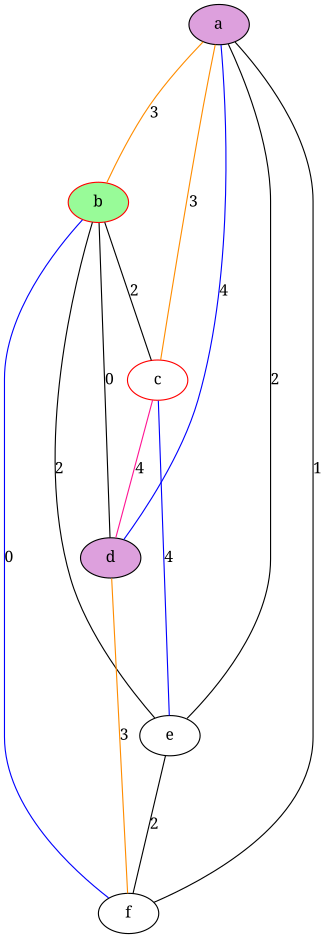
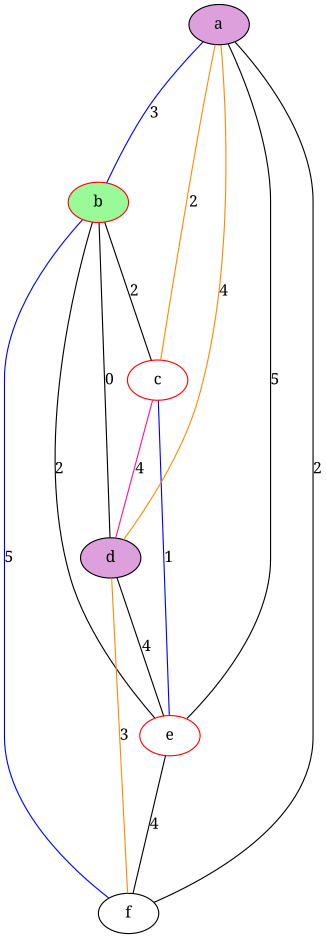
edge "a" -- "b": color darkorange -> blue
edge "a" -- "c": label "3" -> "2"
edge "a" -- "d": color blue -> darkorange
edge "a" -- "e": label "2" -> "5"
edge "a" -- "f": label "1" -> "2"
edge "b" -- "f": label "0" -> "5"
edge "c" -- "e": label "4" -> "1"
edge "d" -- "e": added, label "4"
node "e": color black -> red
edge "e" -- "f": label "2" -> "4"
